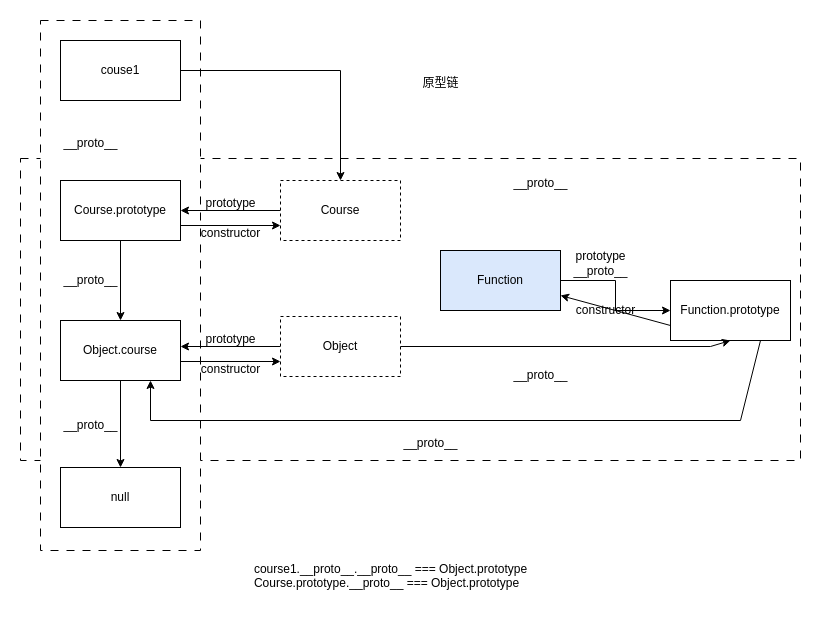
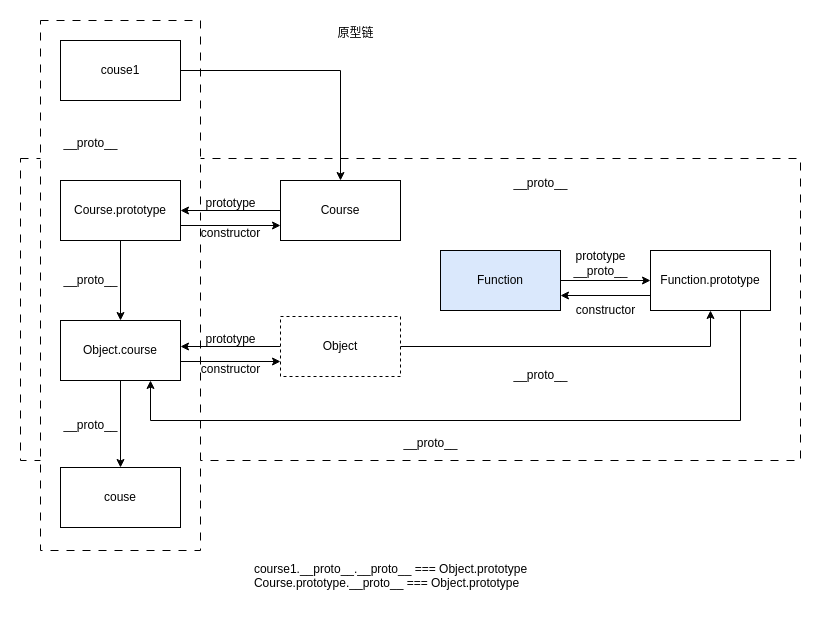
node "原型链": moved (441, 84) -> (356, 34)
node "Course": style dashed -> solid
node "Function.prototype": moved (731, 311) -> (711, 281)
node "null": label "null" -> "couse"
